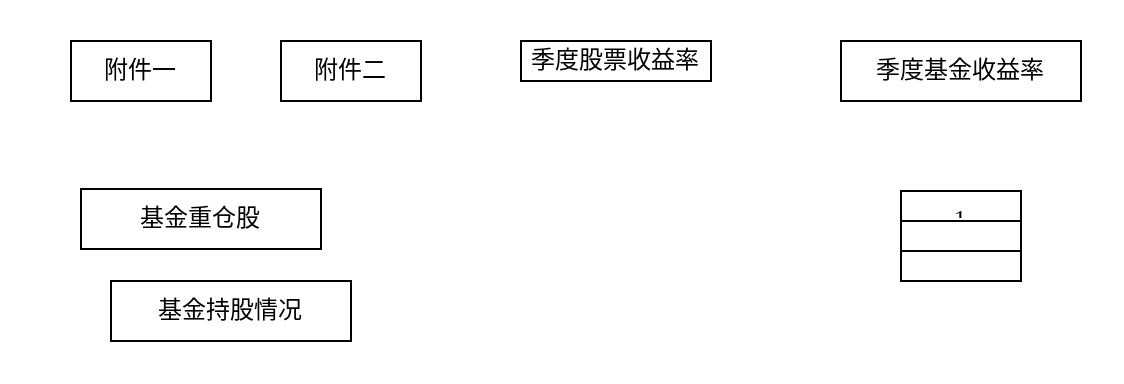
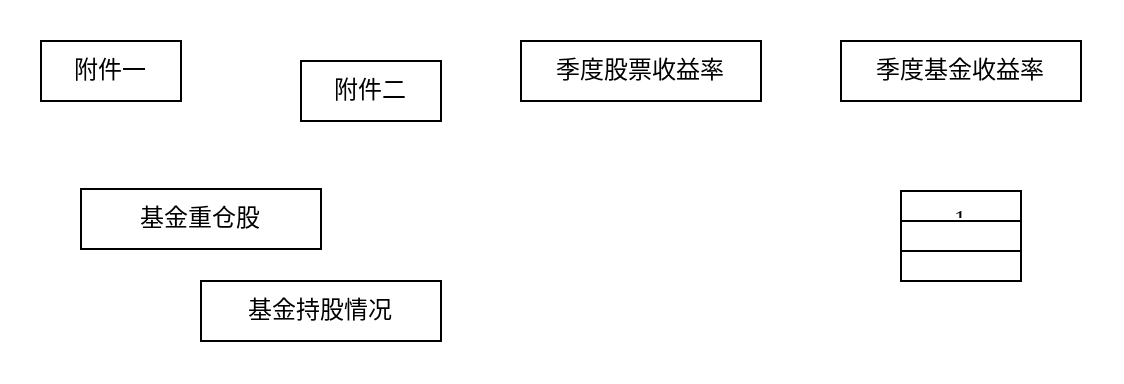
node "季度股票收益率": size 190x40 -> 240x60
node "附件一": moved (141, 71) -> (111, 71)
node "附件二": moved (351, 71) -> (371, 91)
node "基金持股情况": moved (231, 311) -> (321, 311)
